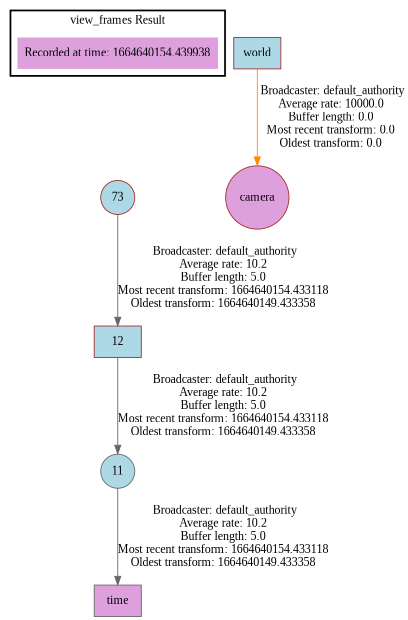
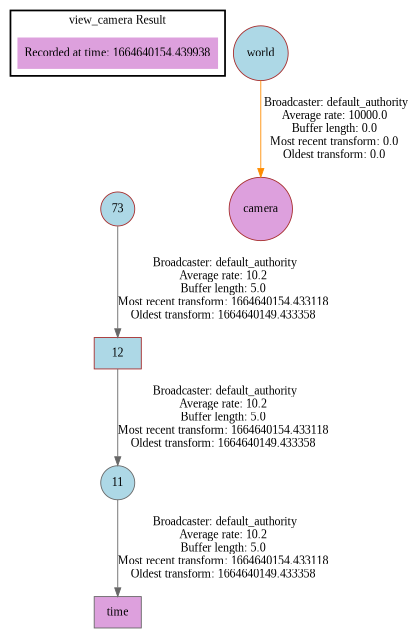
cluster "view_frames Result": label "view_frames Result" -> "view_camera Result"
node "world": shape box -> circle
